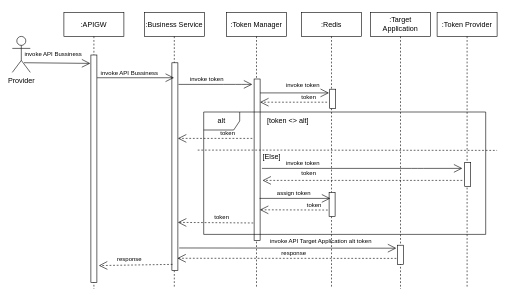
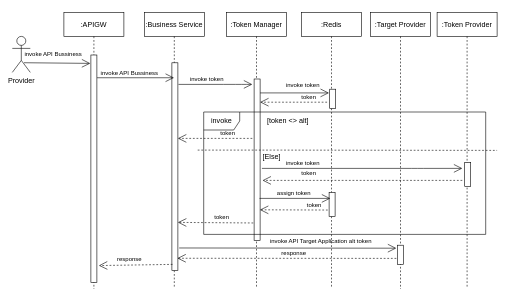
node ":Target Application": label ":Target Application" -> ":Target Provider"
node "alt": label "alt" -> "invoke"
